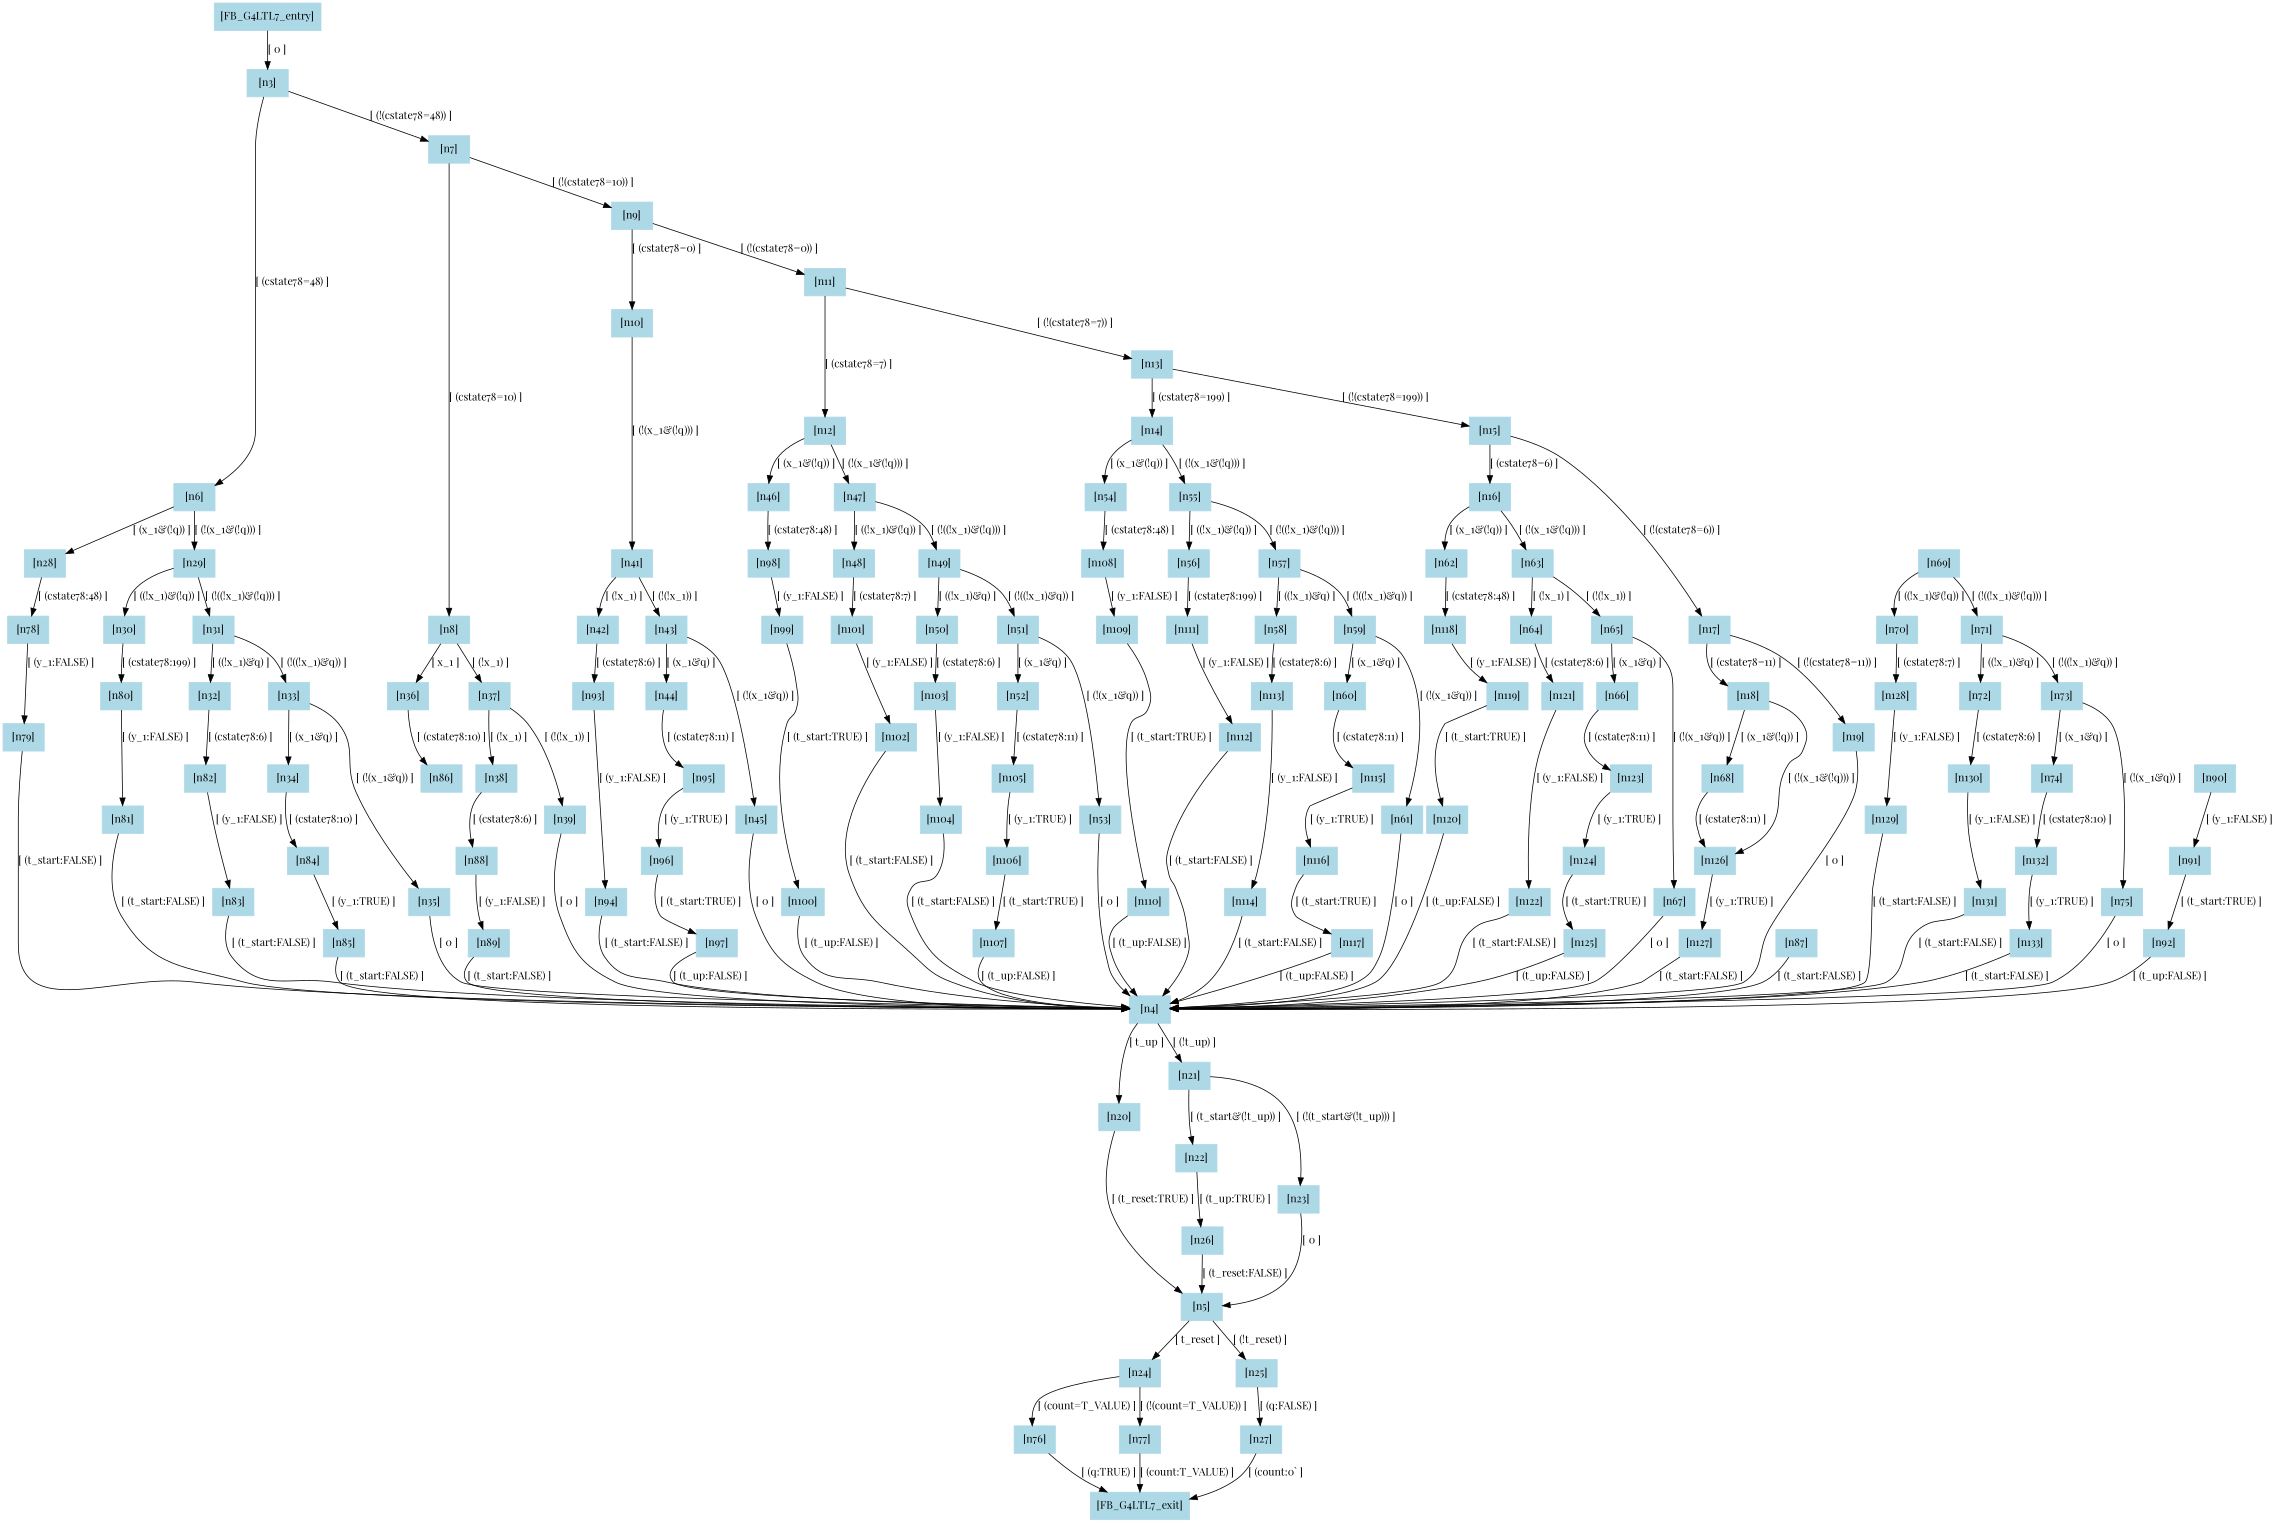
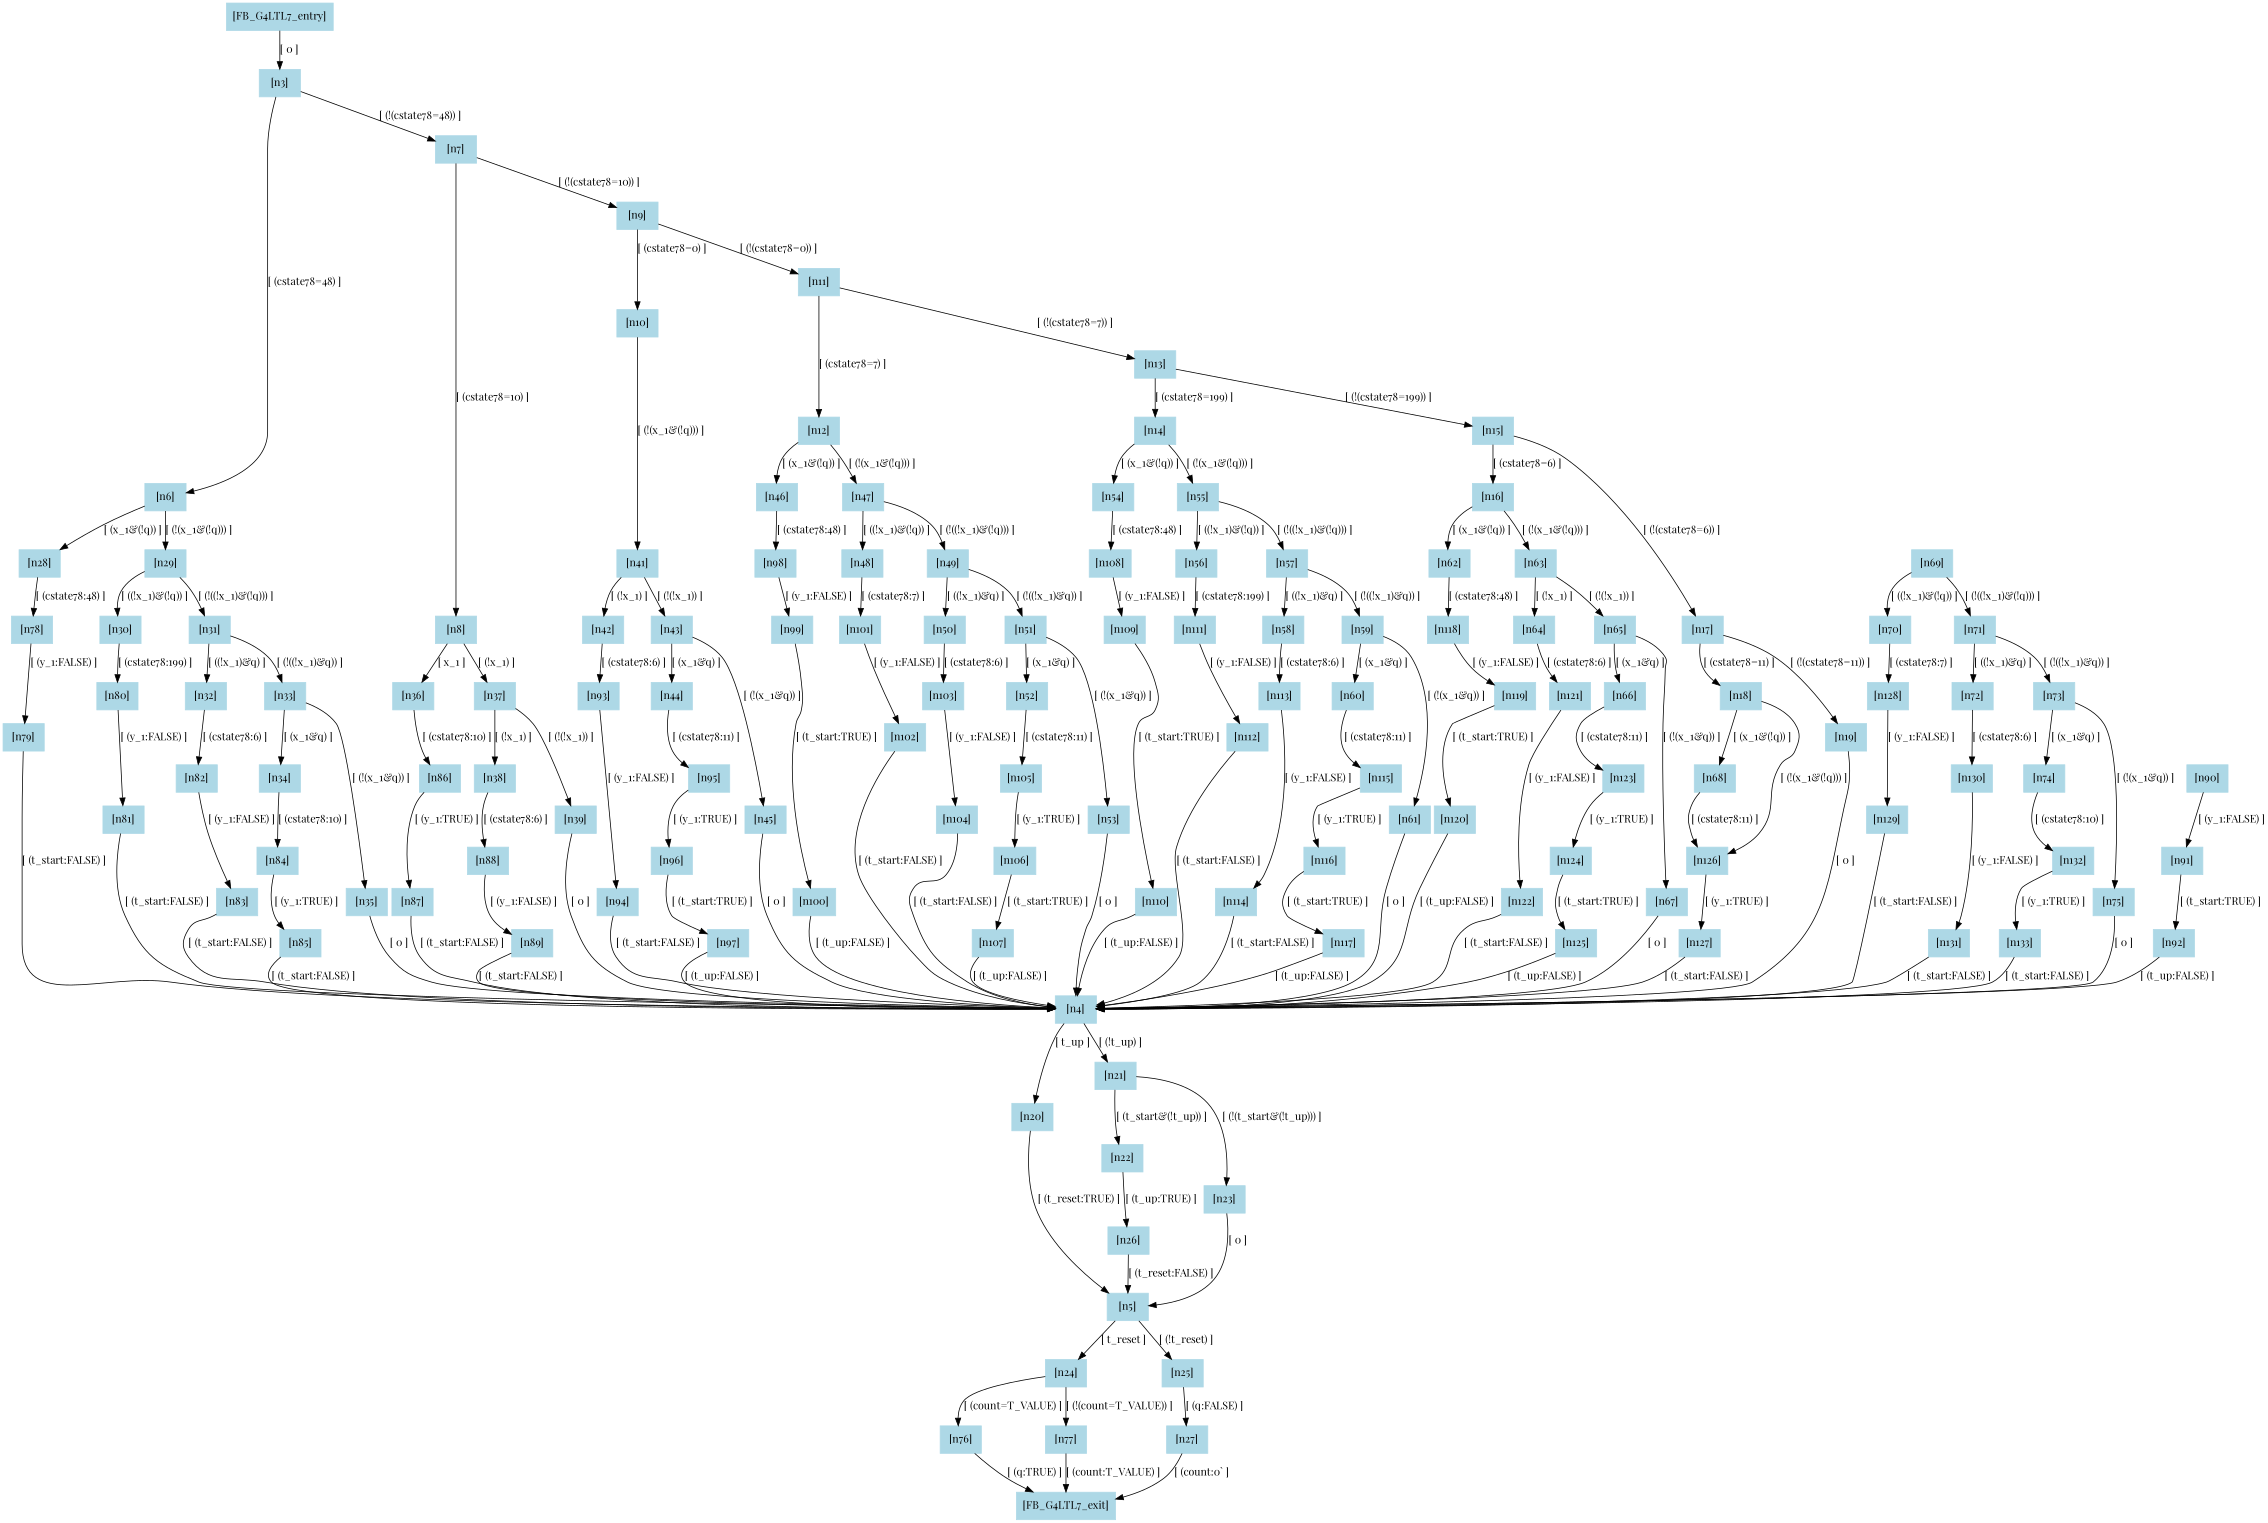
edge "[n86]" -> "[n87]": added, label "[ (y_1:TRUE) ]"
